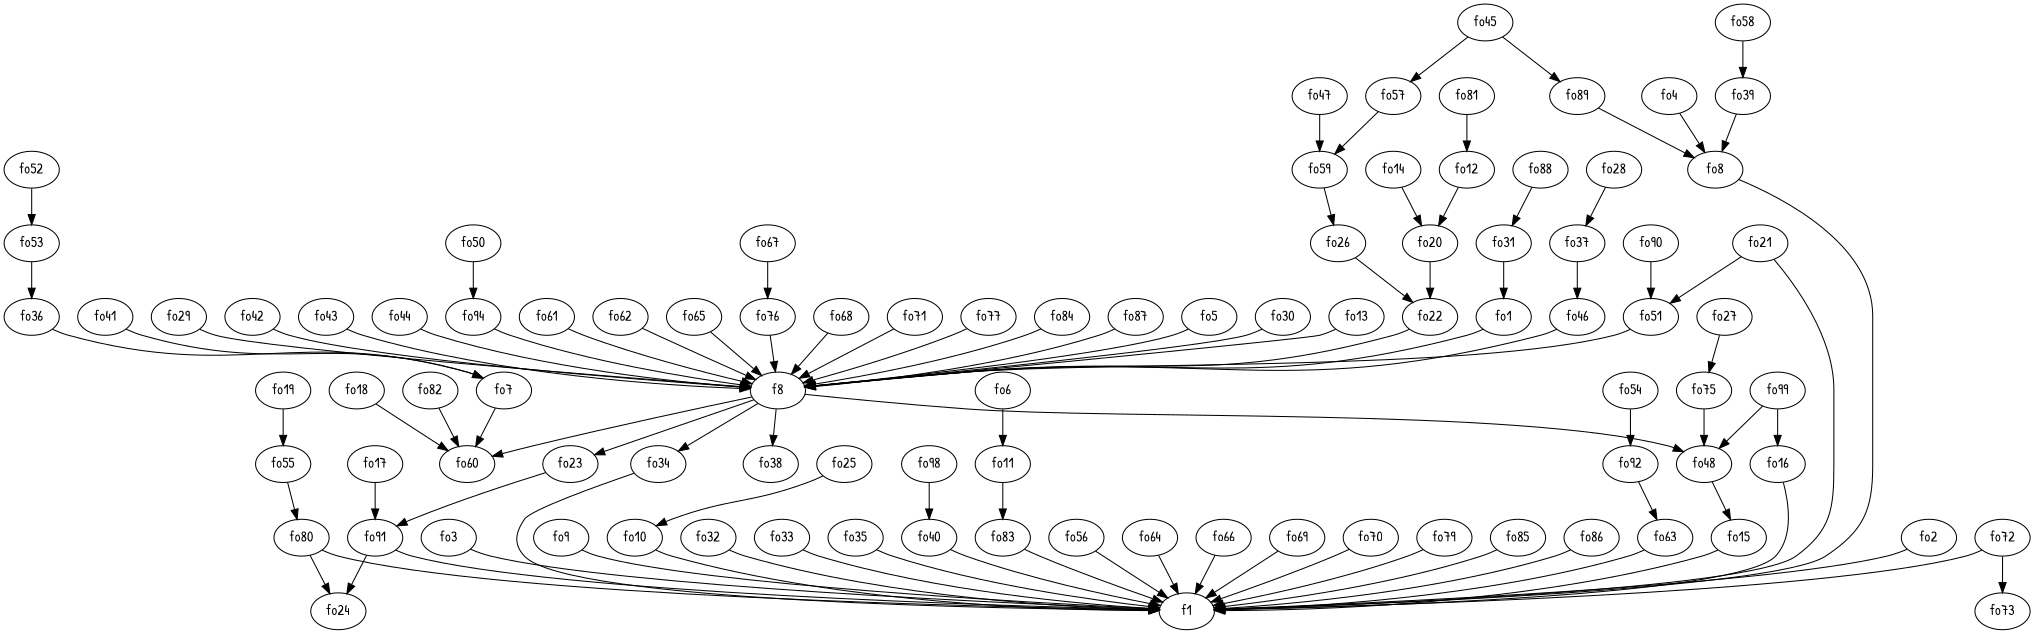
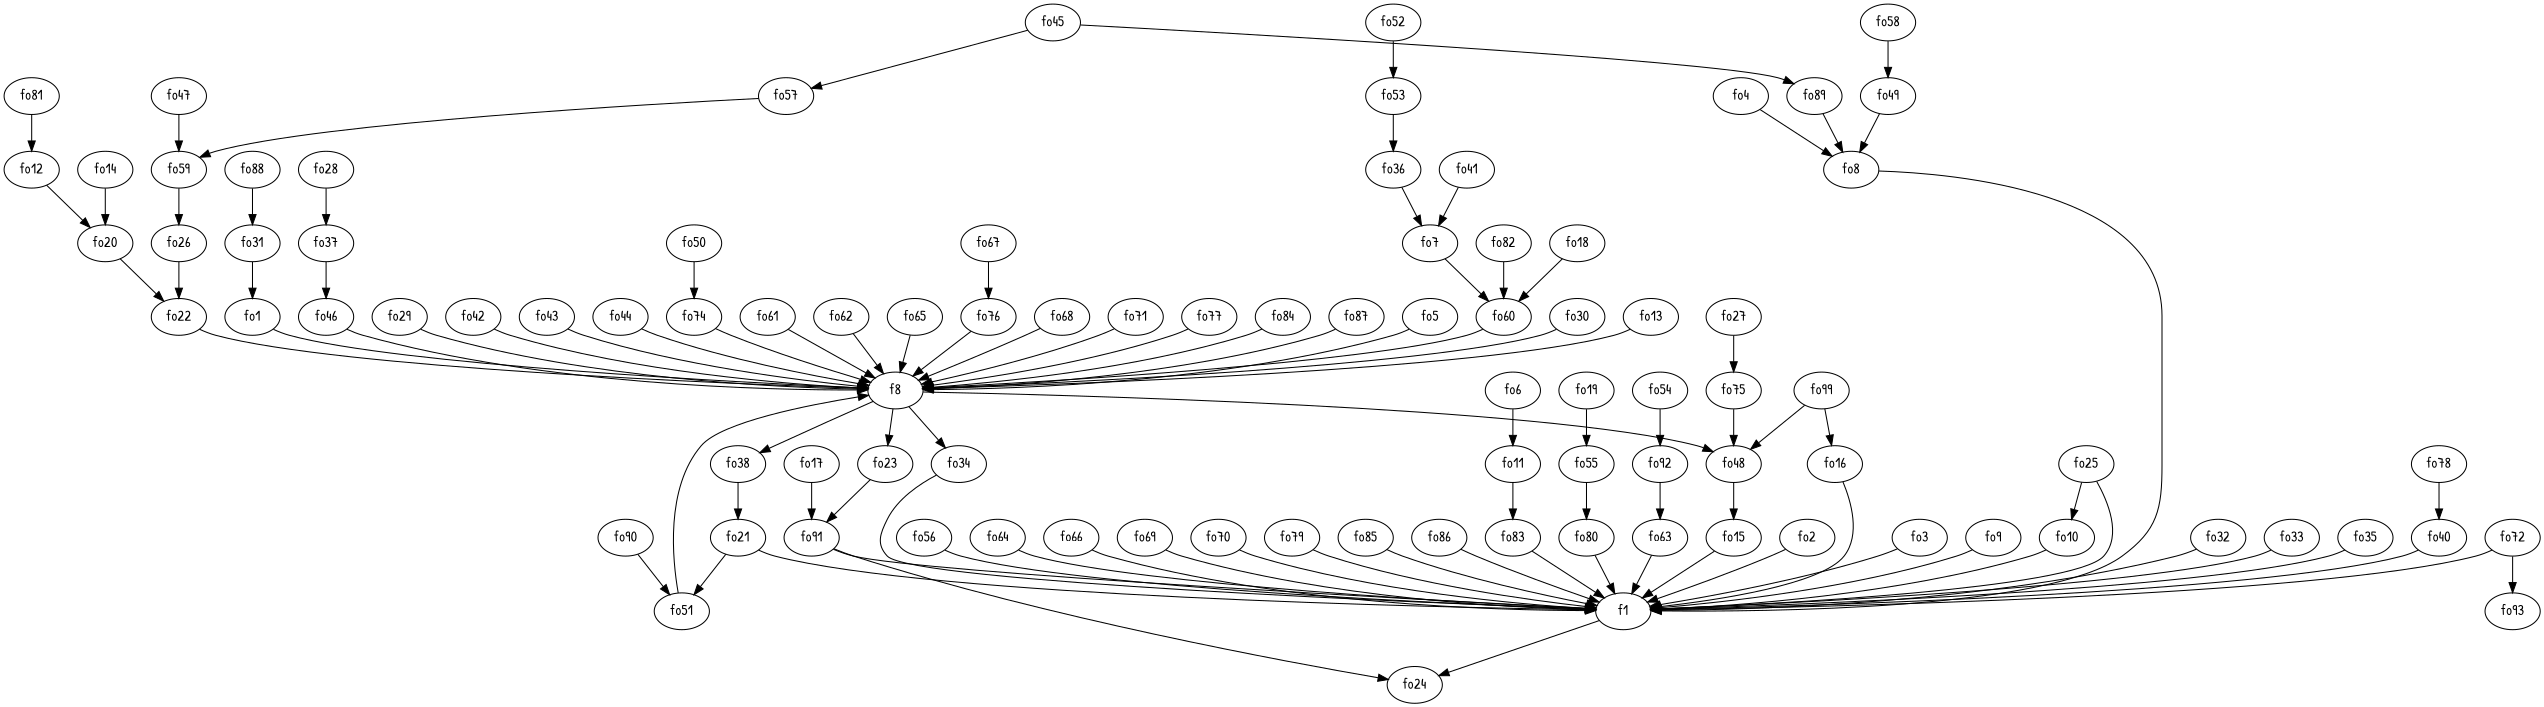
node "fo39": label "fo39" -> "fo49"
node "fo94": label "fo94" -> "fo74"
edge "f8" -> "fo60": reversed
node "fo98": label "fo98" -> "fo78"
edge "fo38" -> "fo21": added
edge "fo80" -> "fo24": now "f1" -> "fo24"
edge "fo25" -> "f1": added
node "fo73": label "fo73" -> "fo93"
